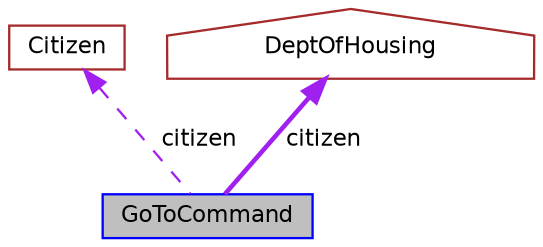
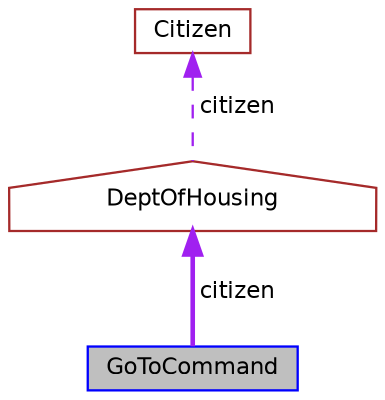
edge "GoToCommand" -> "Citizen": now "DeptOfHousing" -> "Citizen"
